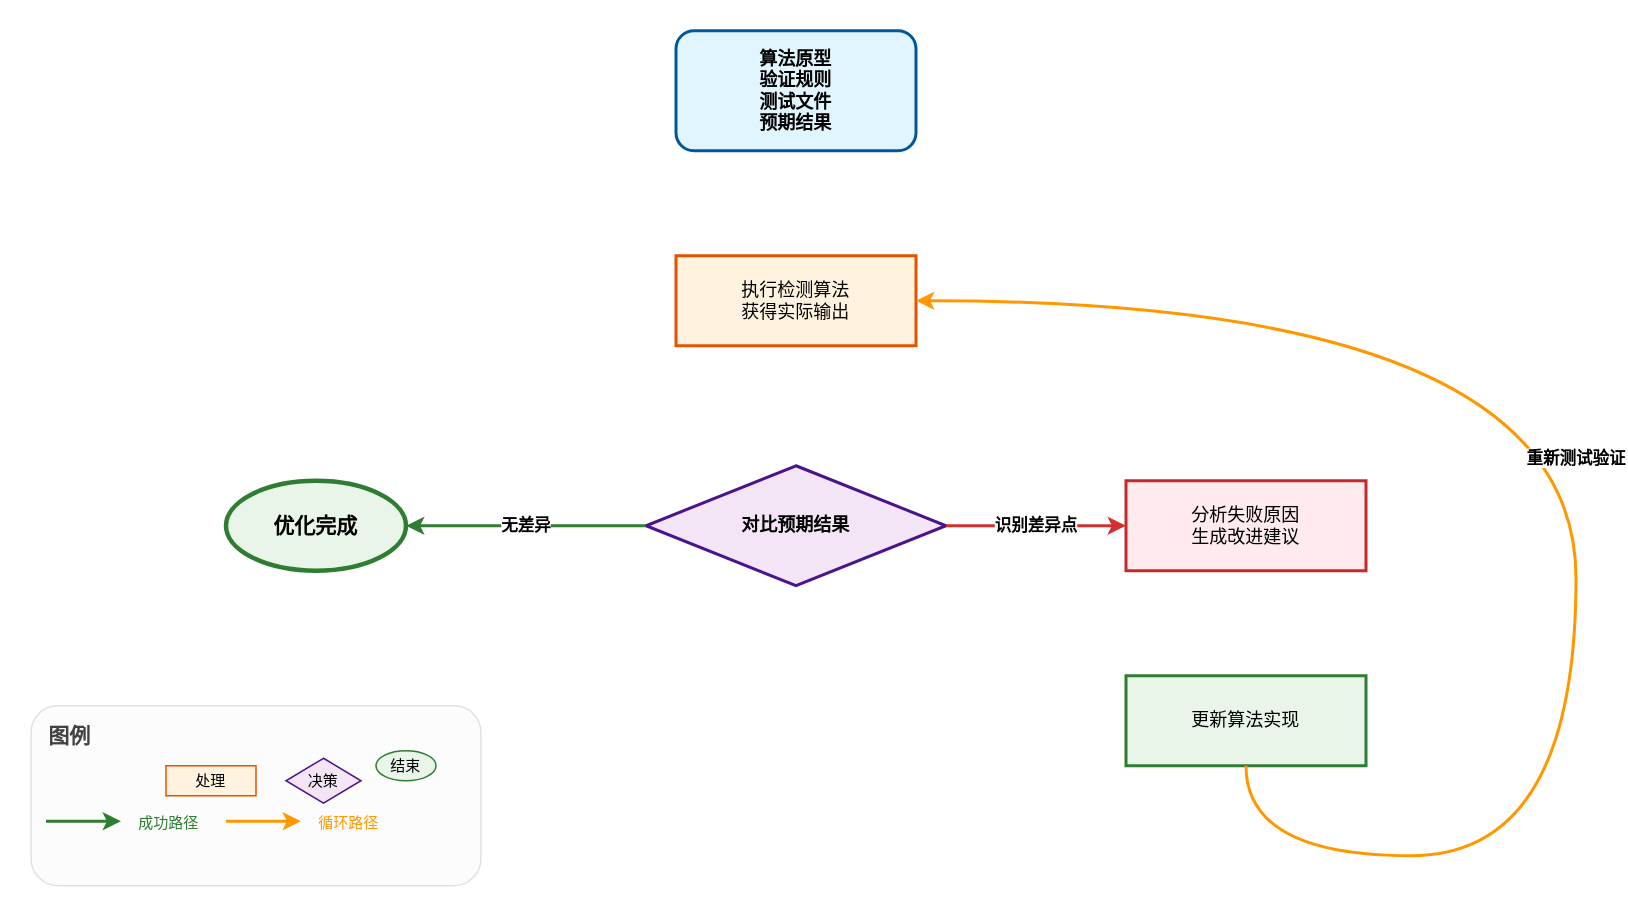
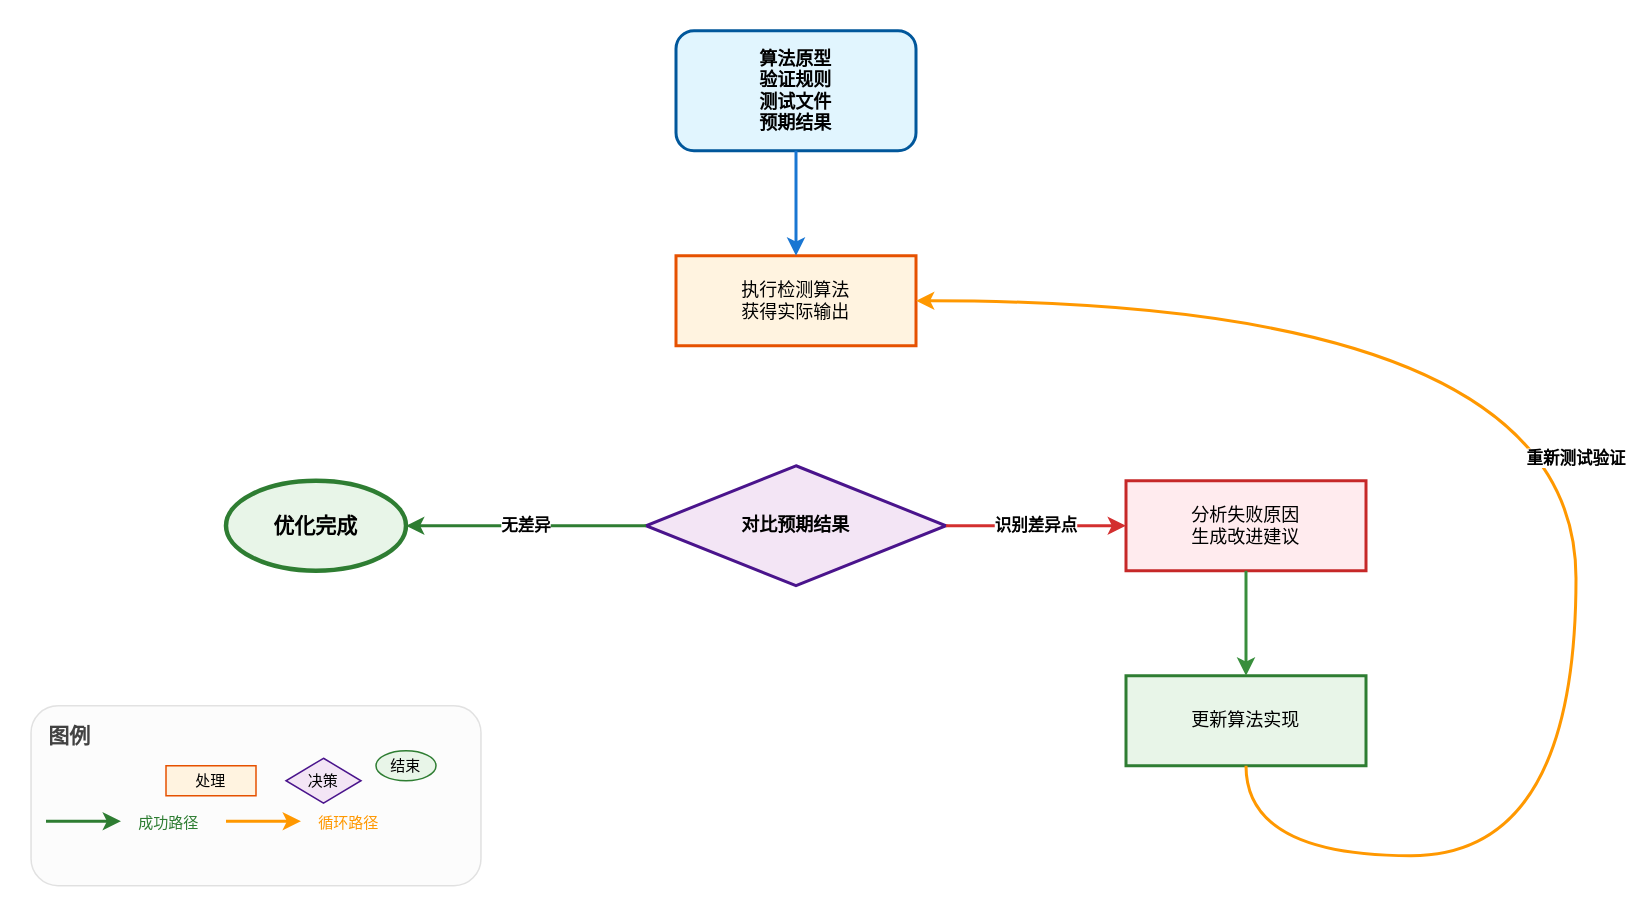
edge "算法原型 验证规则 测试文件 预期结果" -> "执行检测算法 获得实际输出": added
edge "分析失败原因 生成改进建议" -> "更新算法实现": added
